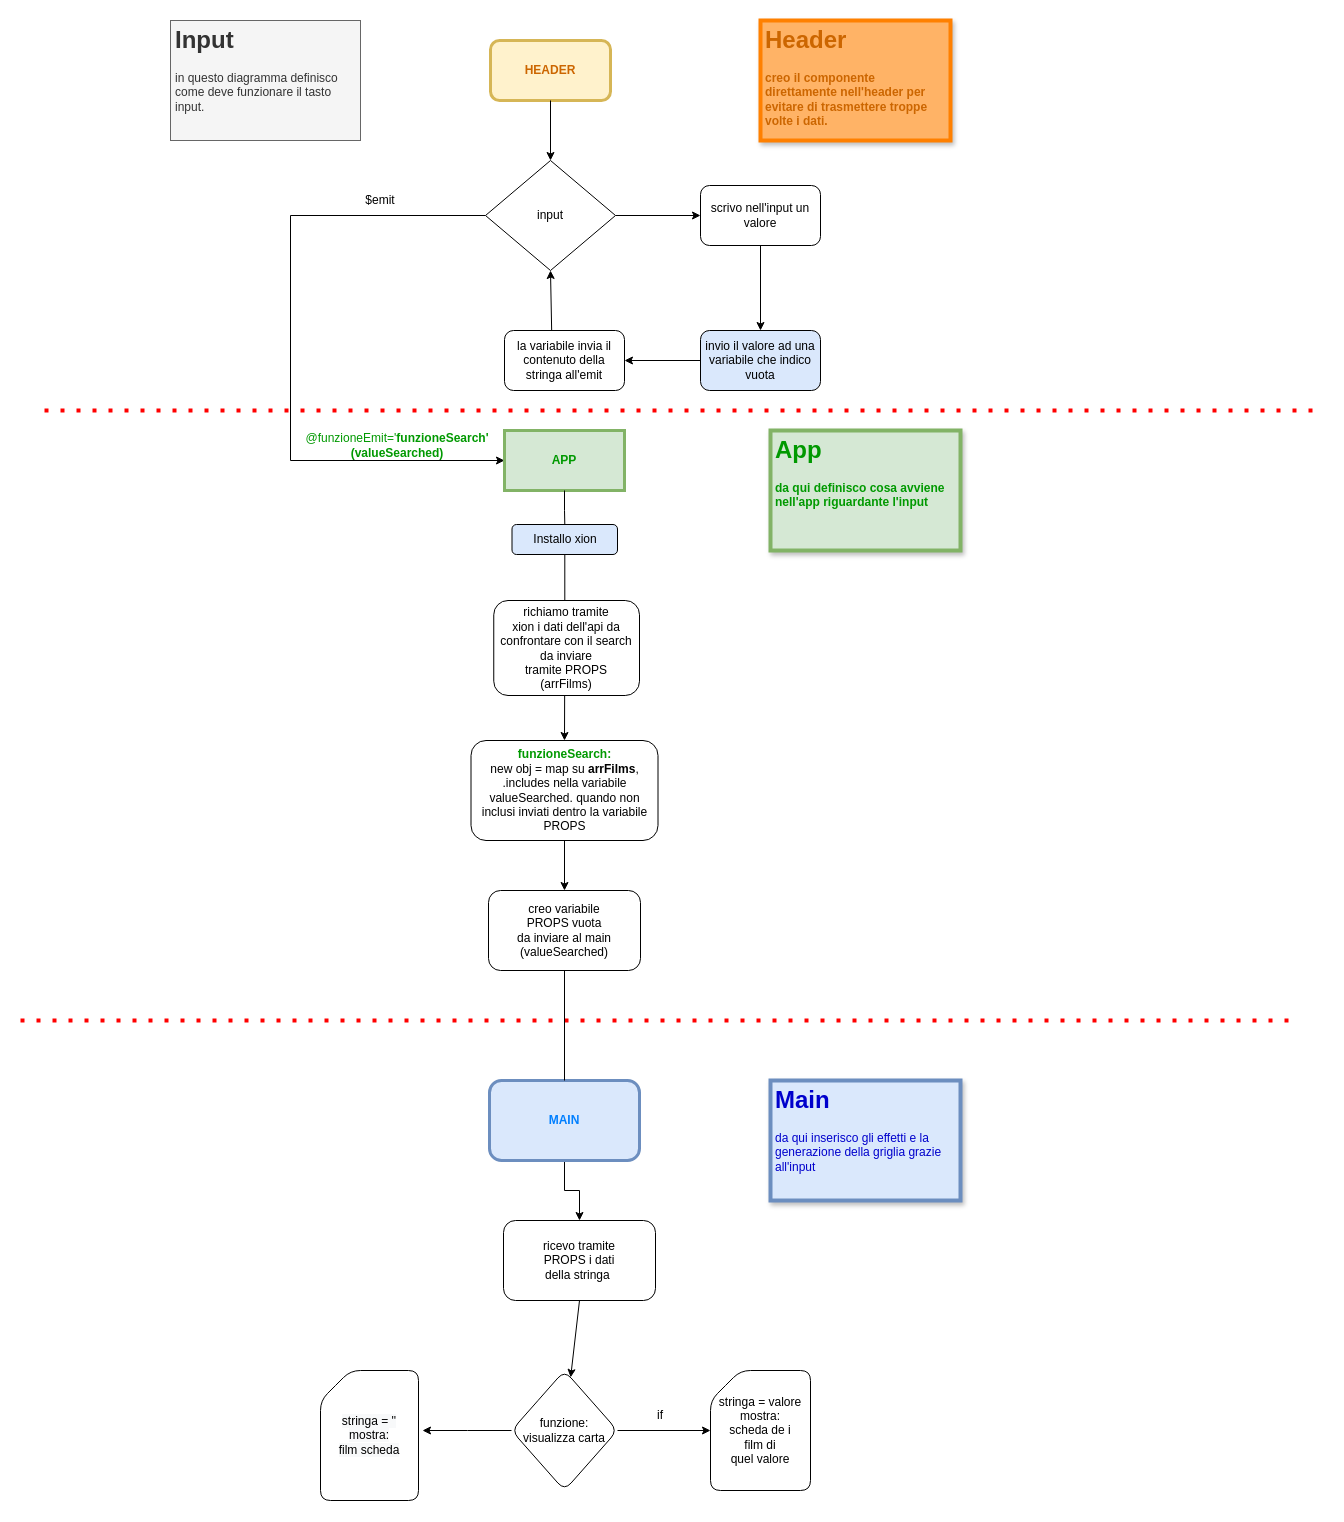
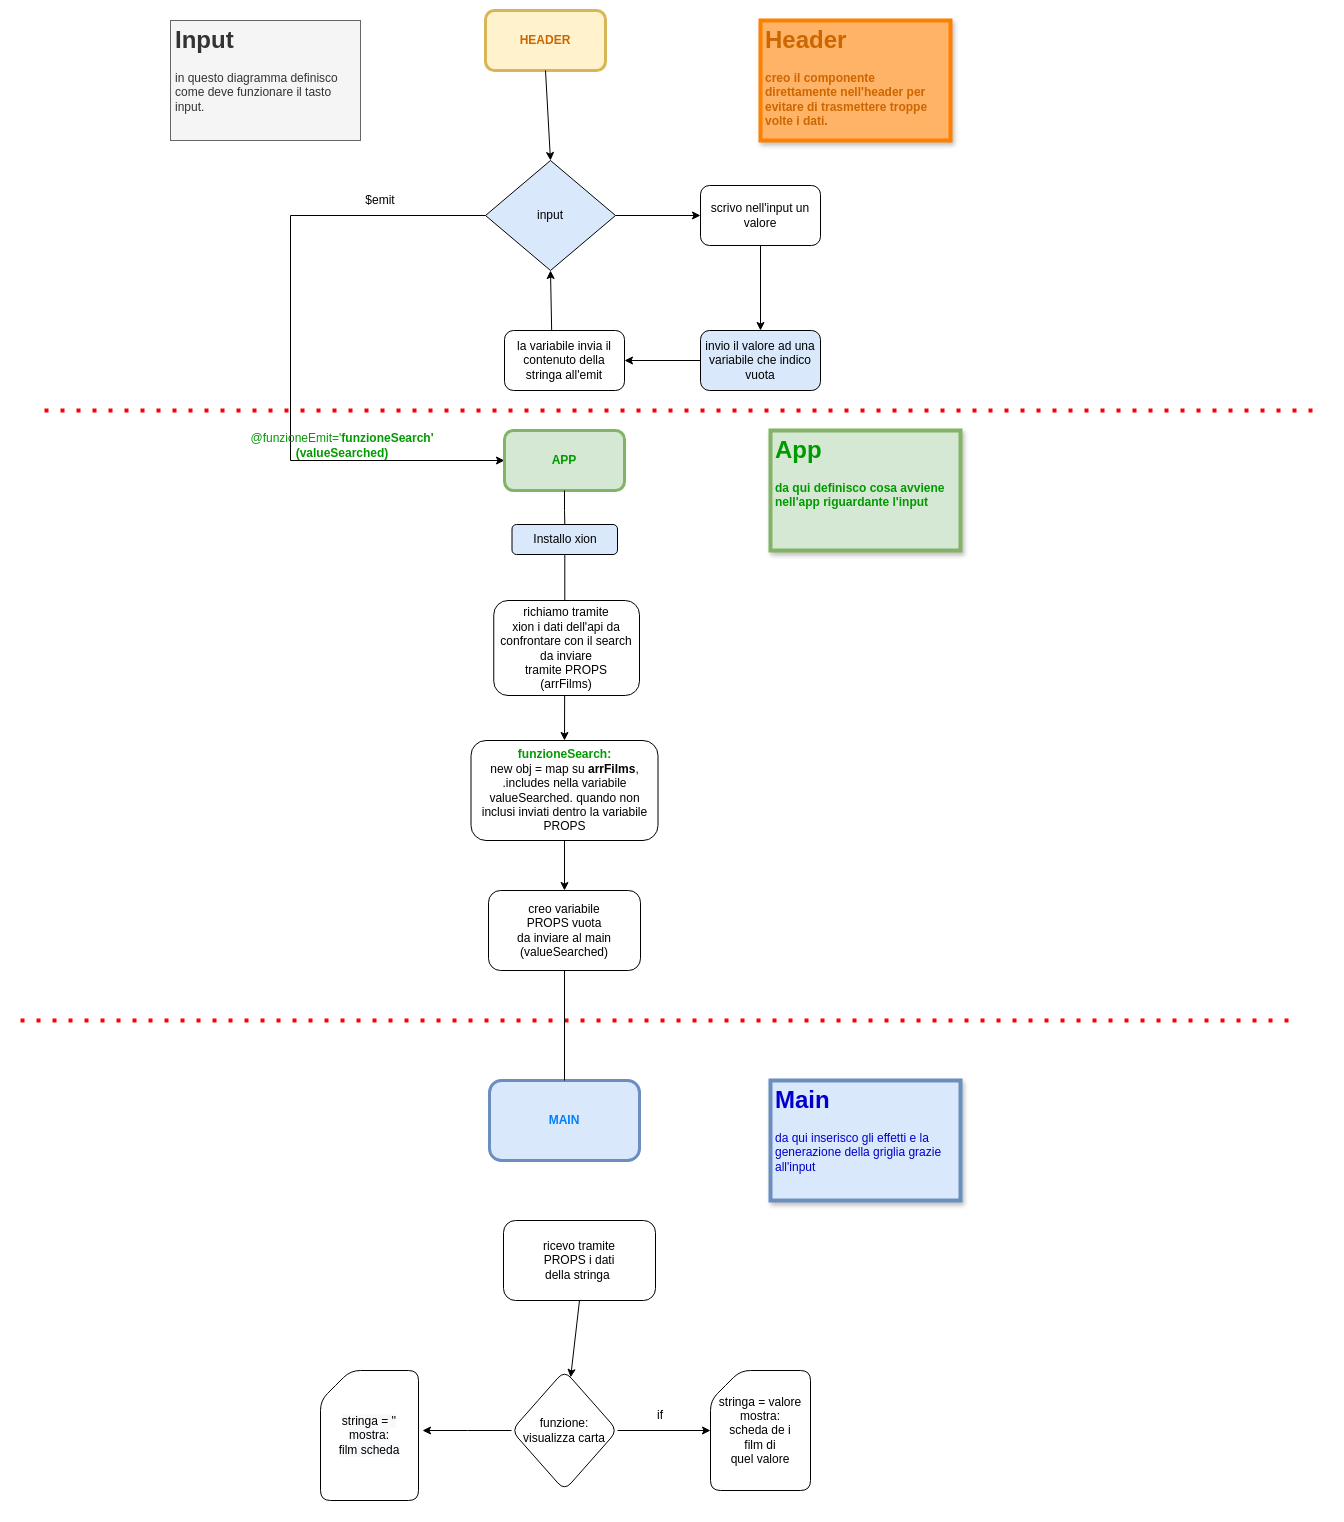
node "HEADER": moved (551, 71) -> (546, 41)
node "input": fillcolor #ffffff -> #dae8fc
node "@funzioneEmit='funzioneSearch' (valueSearched)": moved (398, 446) -> (343, 446)
node "APP": shape rectangle -> rounded rectangle
edge "MAIN" -> "ricevo tramite PROPS i dati della stringa": removed
